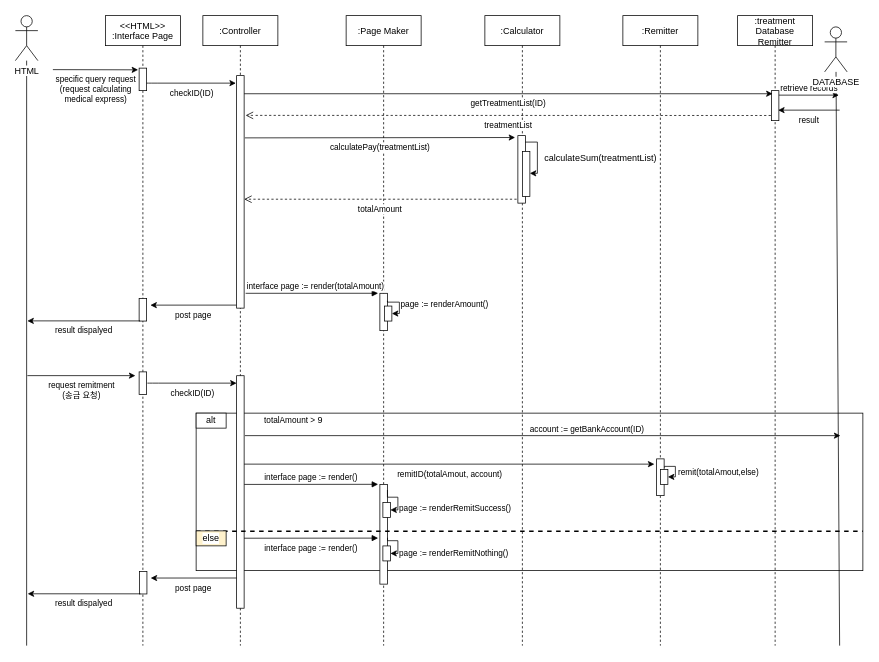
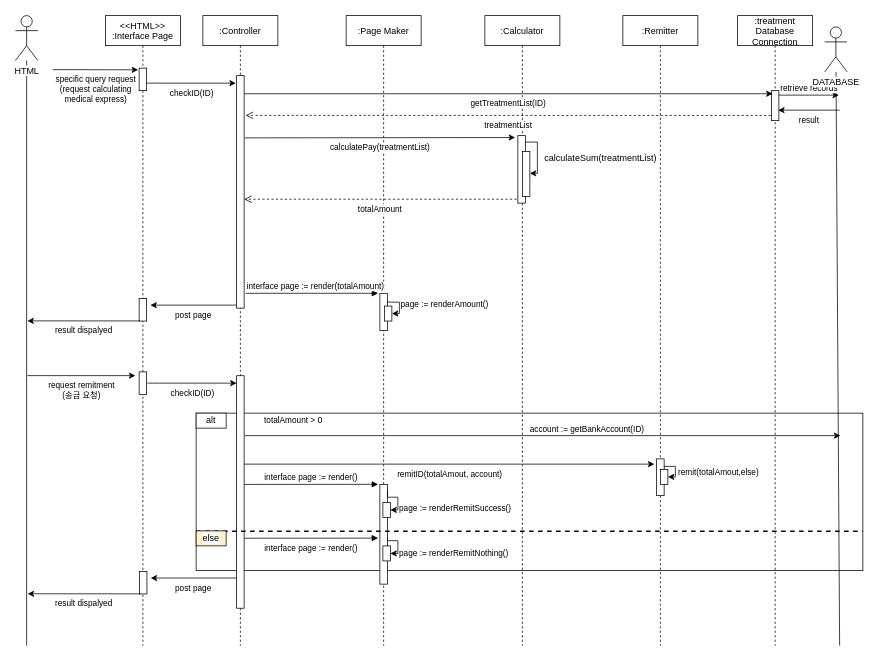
node ":treatment Database Remitter": label ":treatment Database Remitter" -> ":treatment Database Connection"
node "totalAmount > 9": label "totalAmount > 9" -> "totalAmount > 0"
